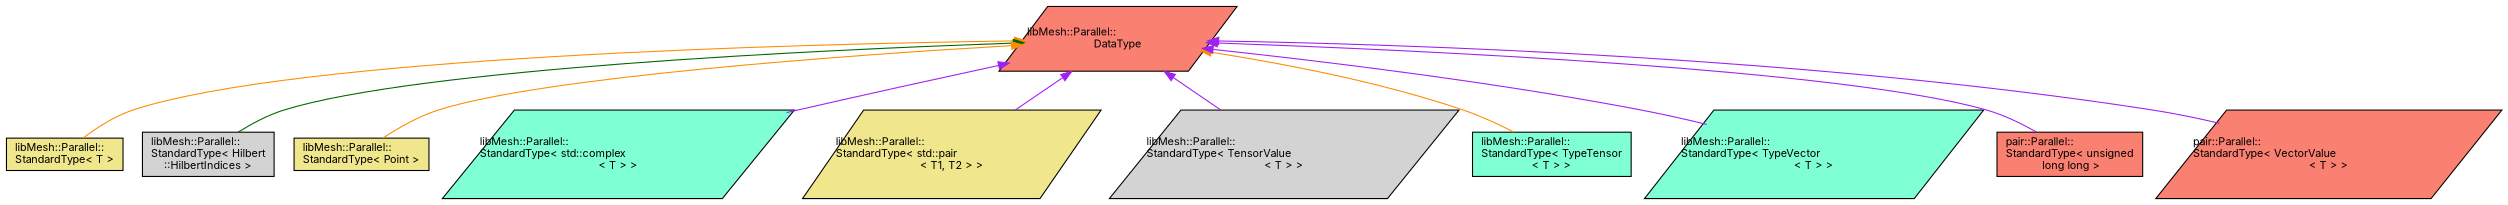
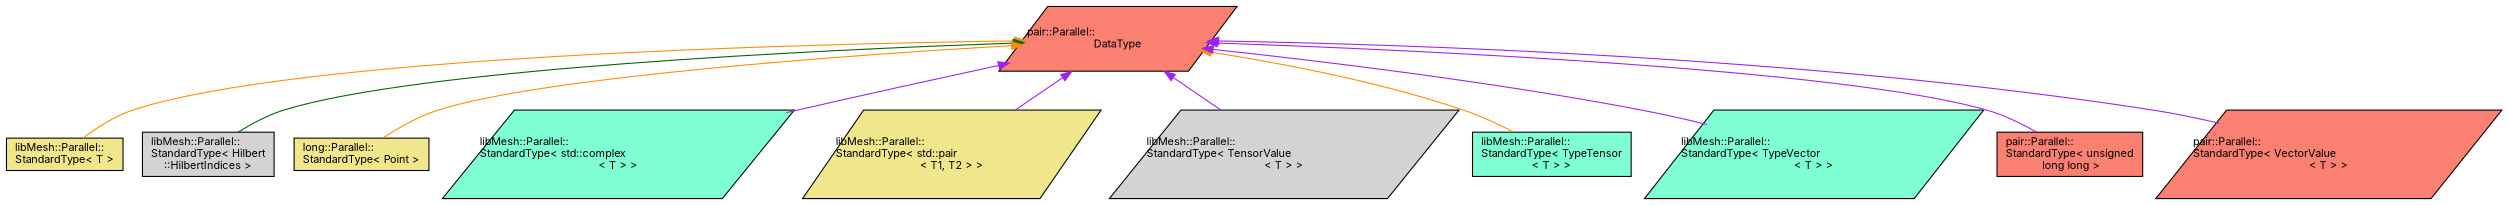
node "libMesh::Parallel:: DataType": label "libMesh::Parallel:: DataType" -> "pair::Parallel:: DataType"
node "libMesh::Parallel:: StandardType< Point >": label "libMesh::Parallel:: StandardType< Point >" -> "long::Parallel:: StandardType< Point >"
